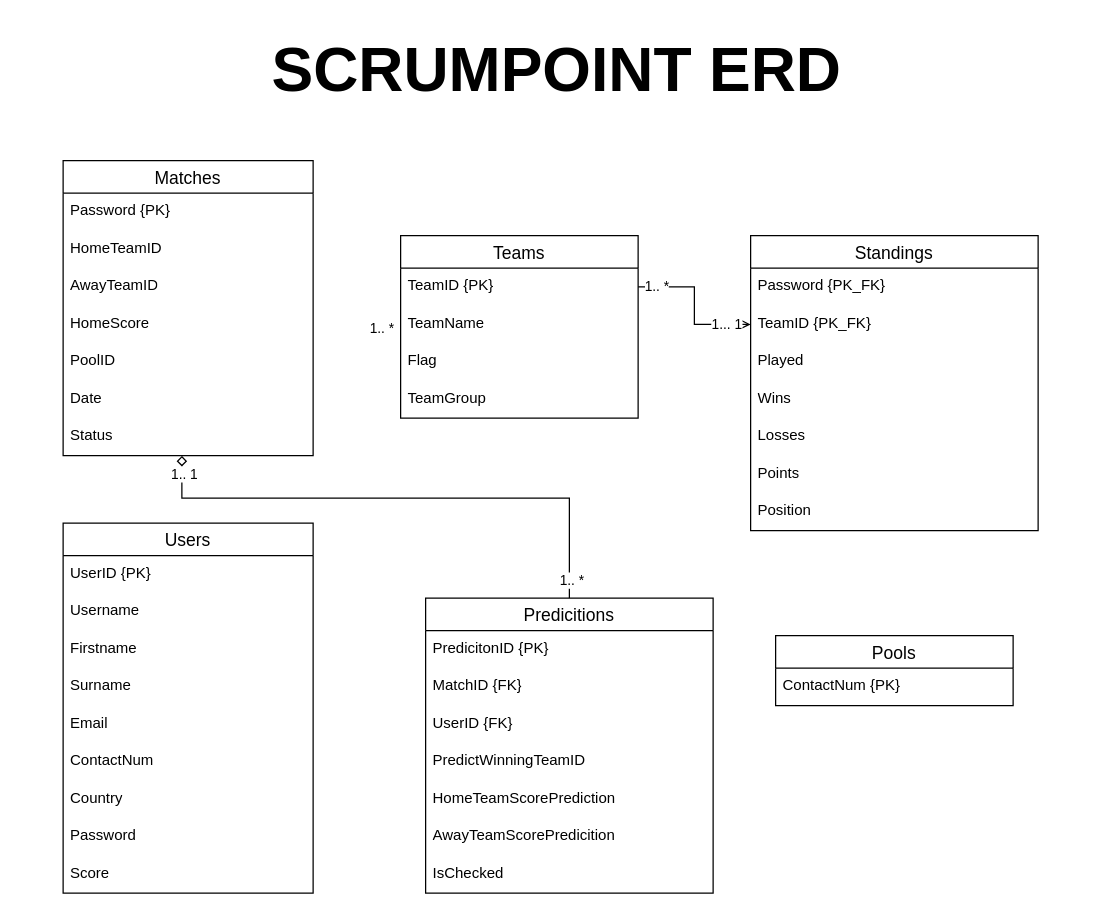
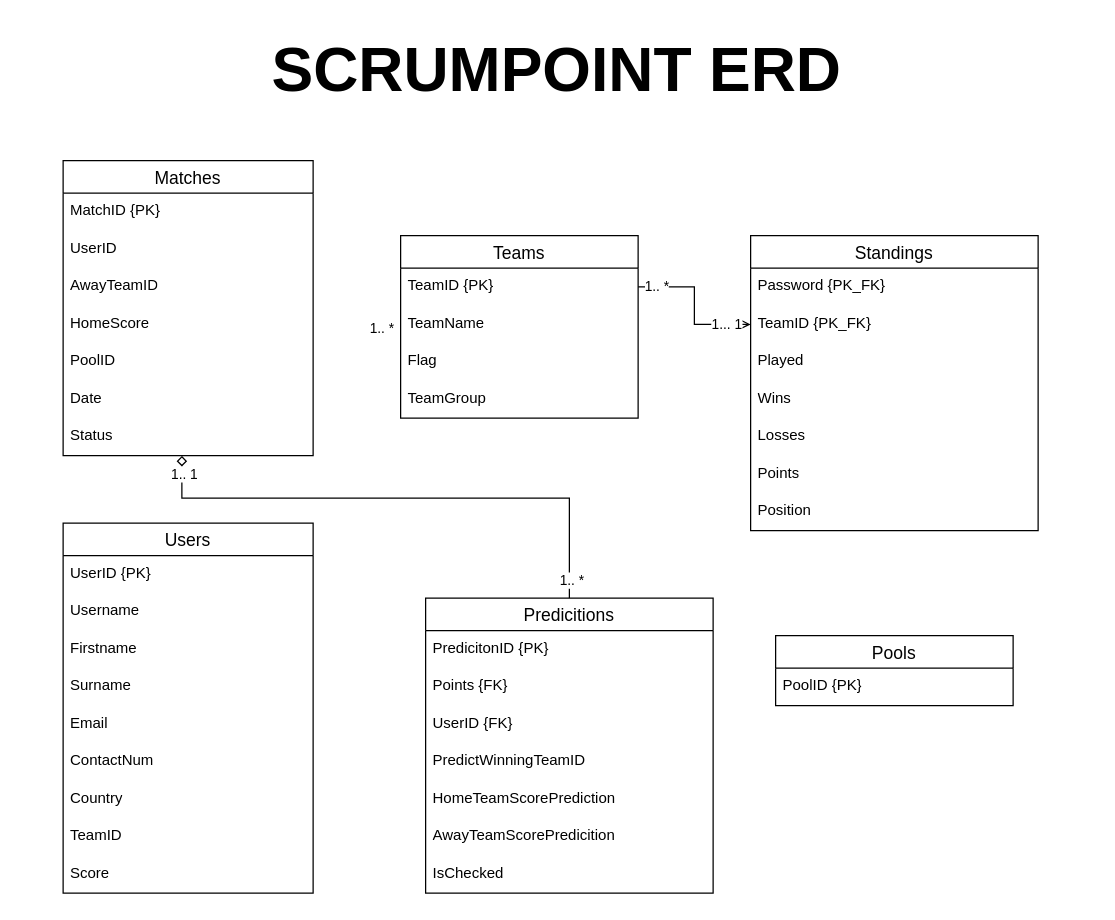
node "Password {PK}": label "Password {PK}" -> "MatchID {PK}"
node "HomeTeamID": label "HomeTeamID" -> "UserID"
node "MatchID {FK}": label "MatchID {FK}" -> "Points {FK}"
node "ContactNum {PK}": label "ContactNum {PK}" -> "PoolID {PK}"
node "Password": label "Password" -> "TeamID"
